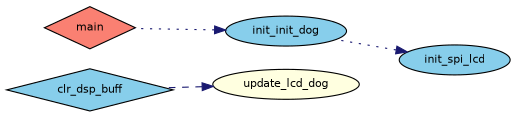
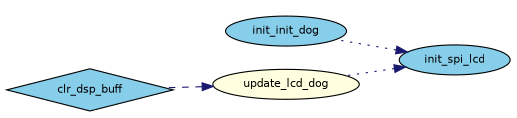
node "main": removed
edge "update_lcd_dog" -> "init_spi_lcd": added
